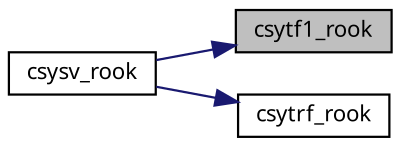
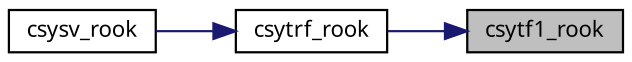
edge "csysv_rook" -> "csytf1_rook": now "csytrf_rook" -> "csytf1_rook"
